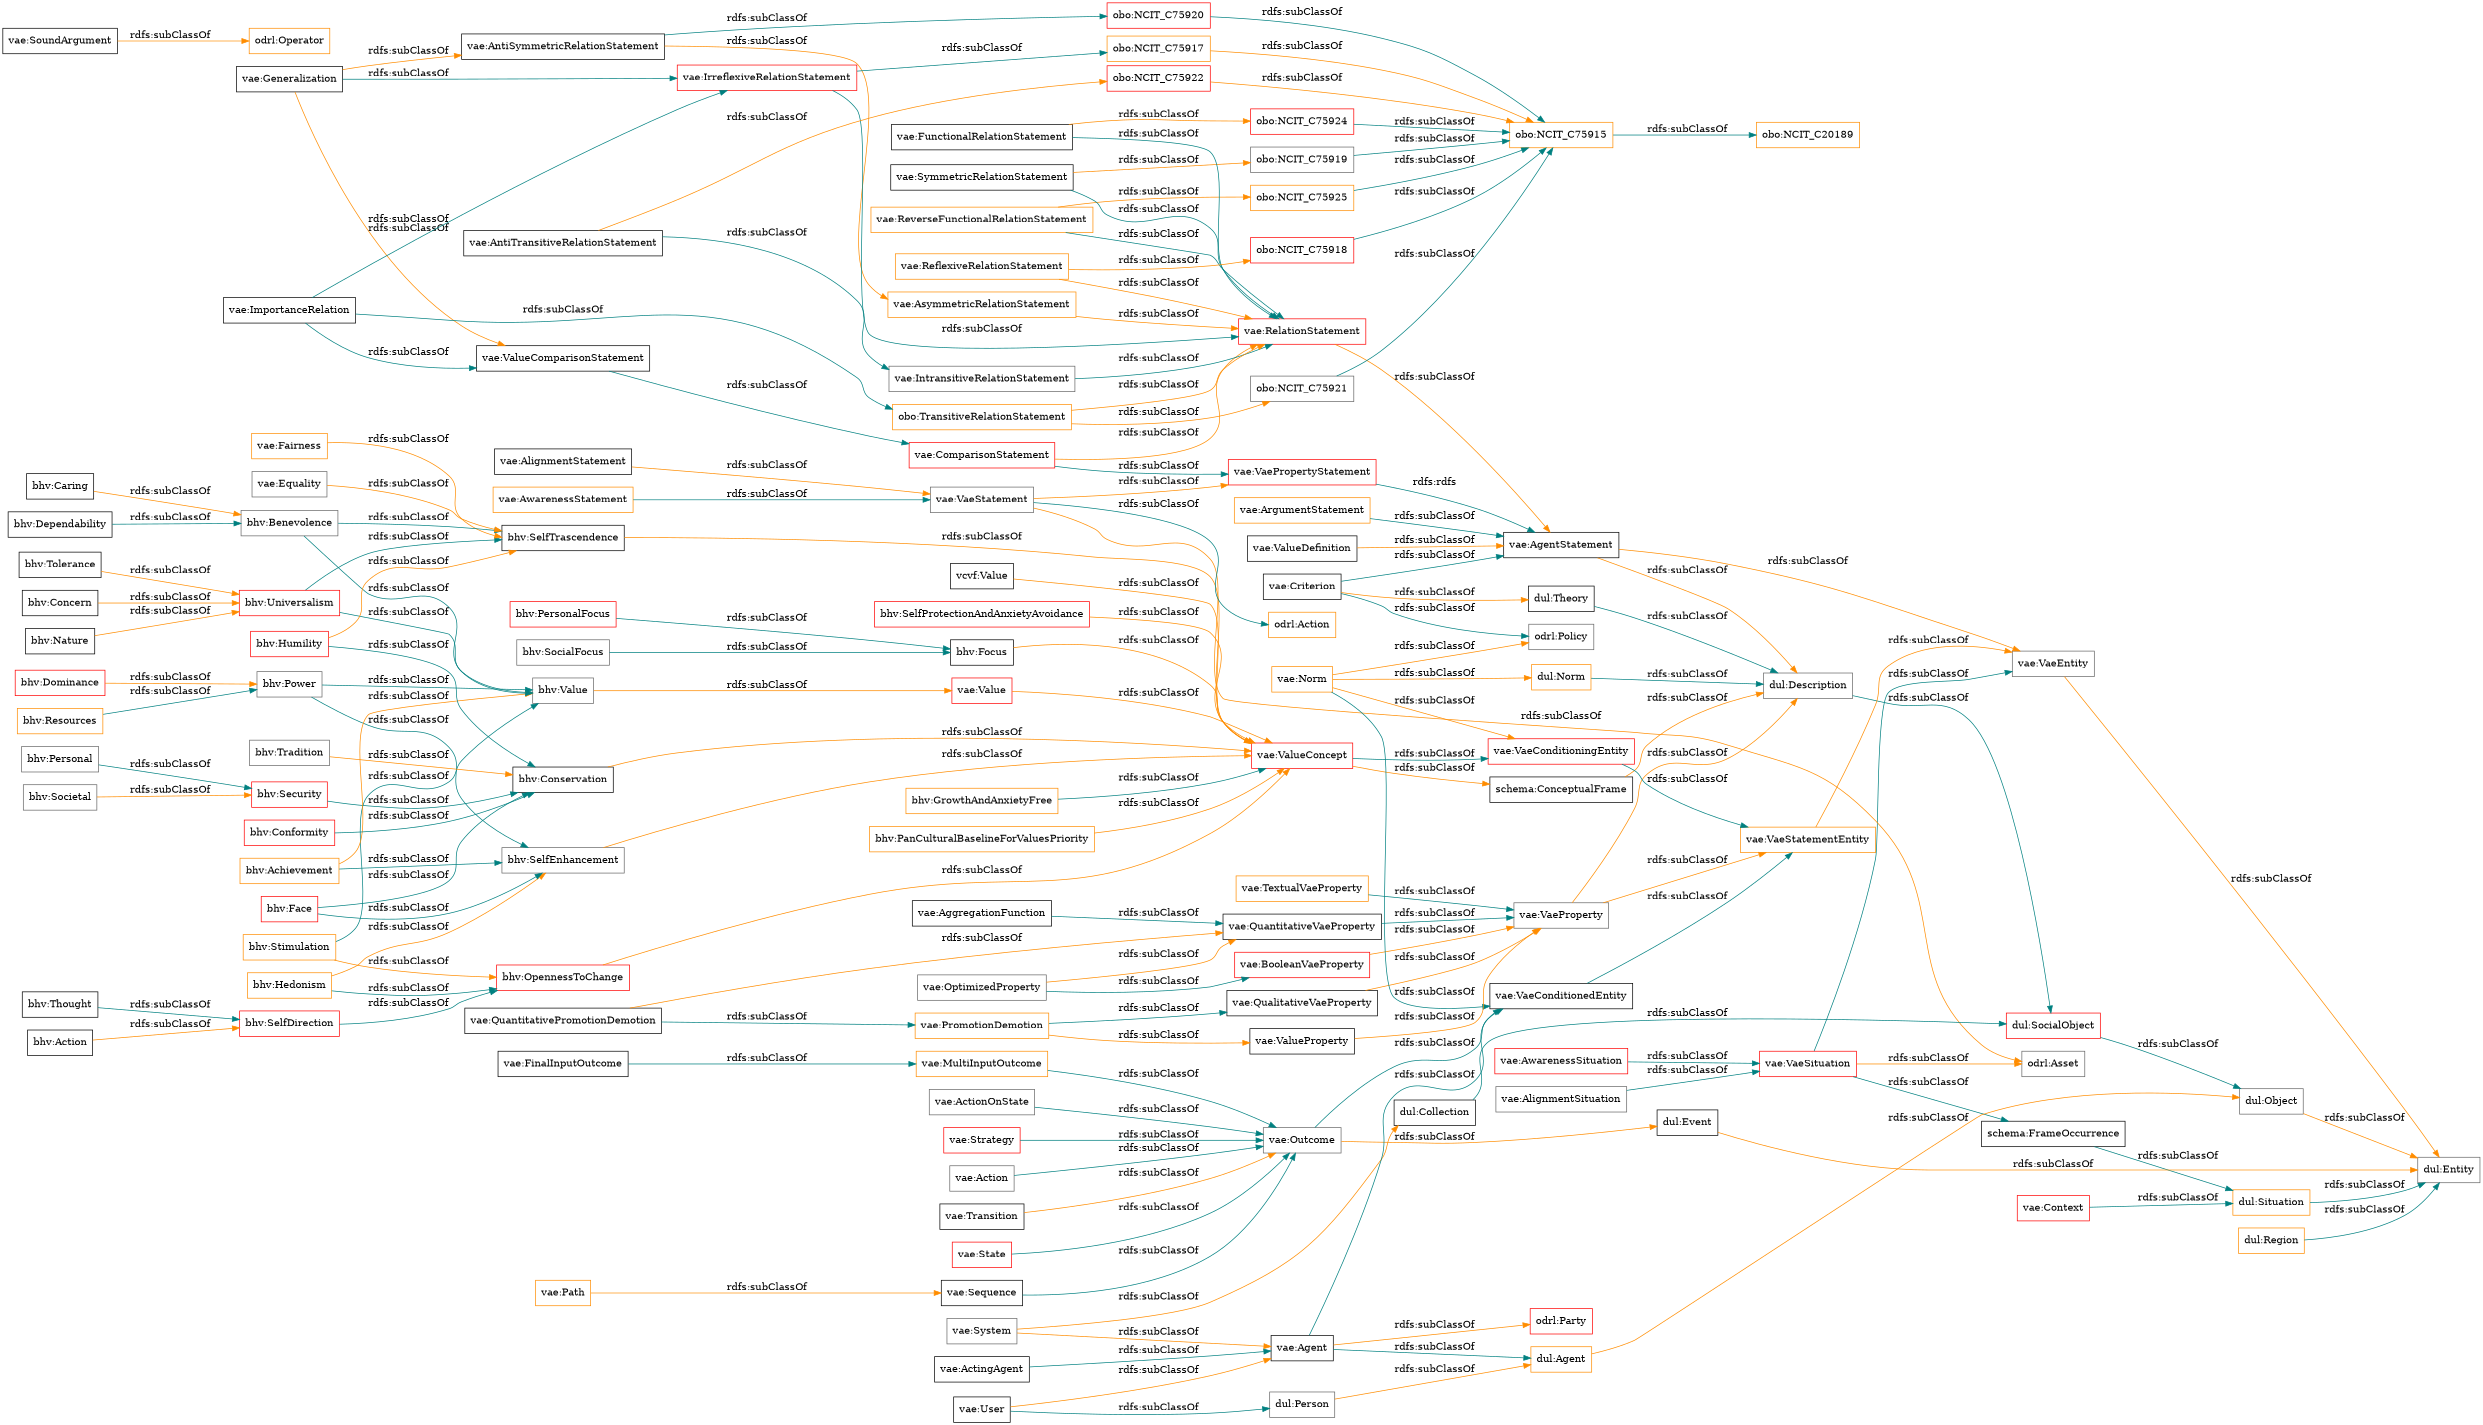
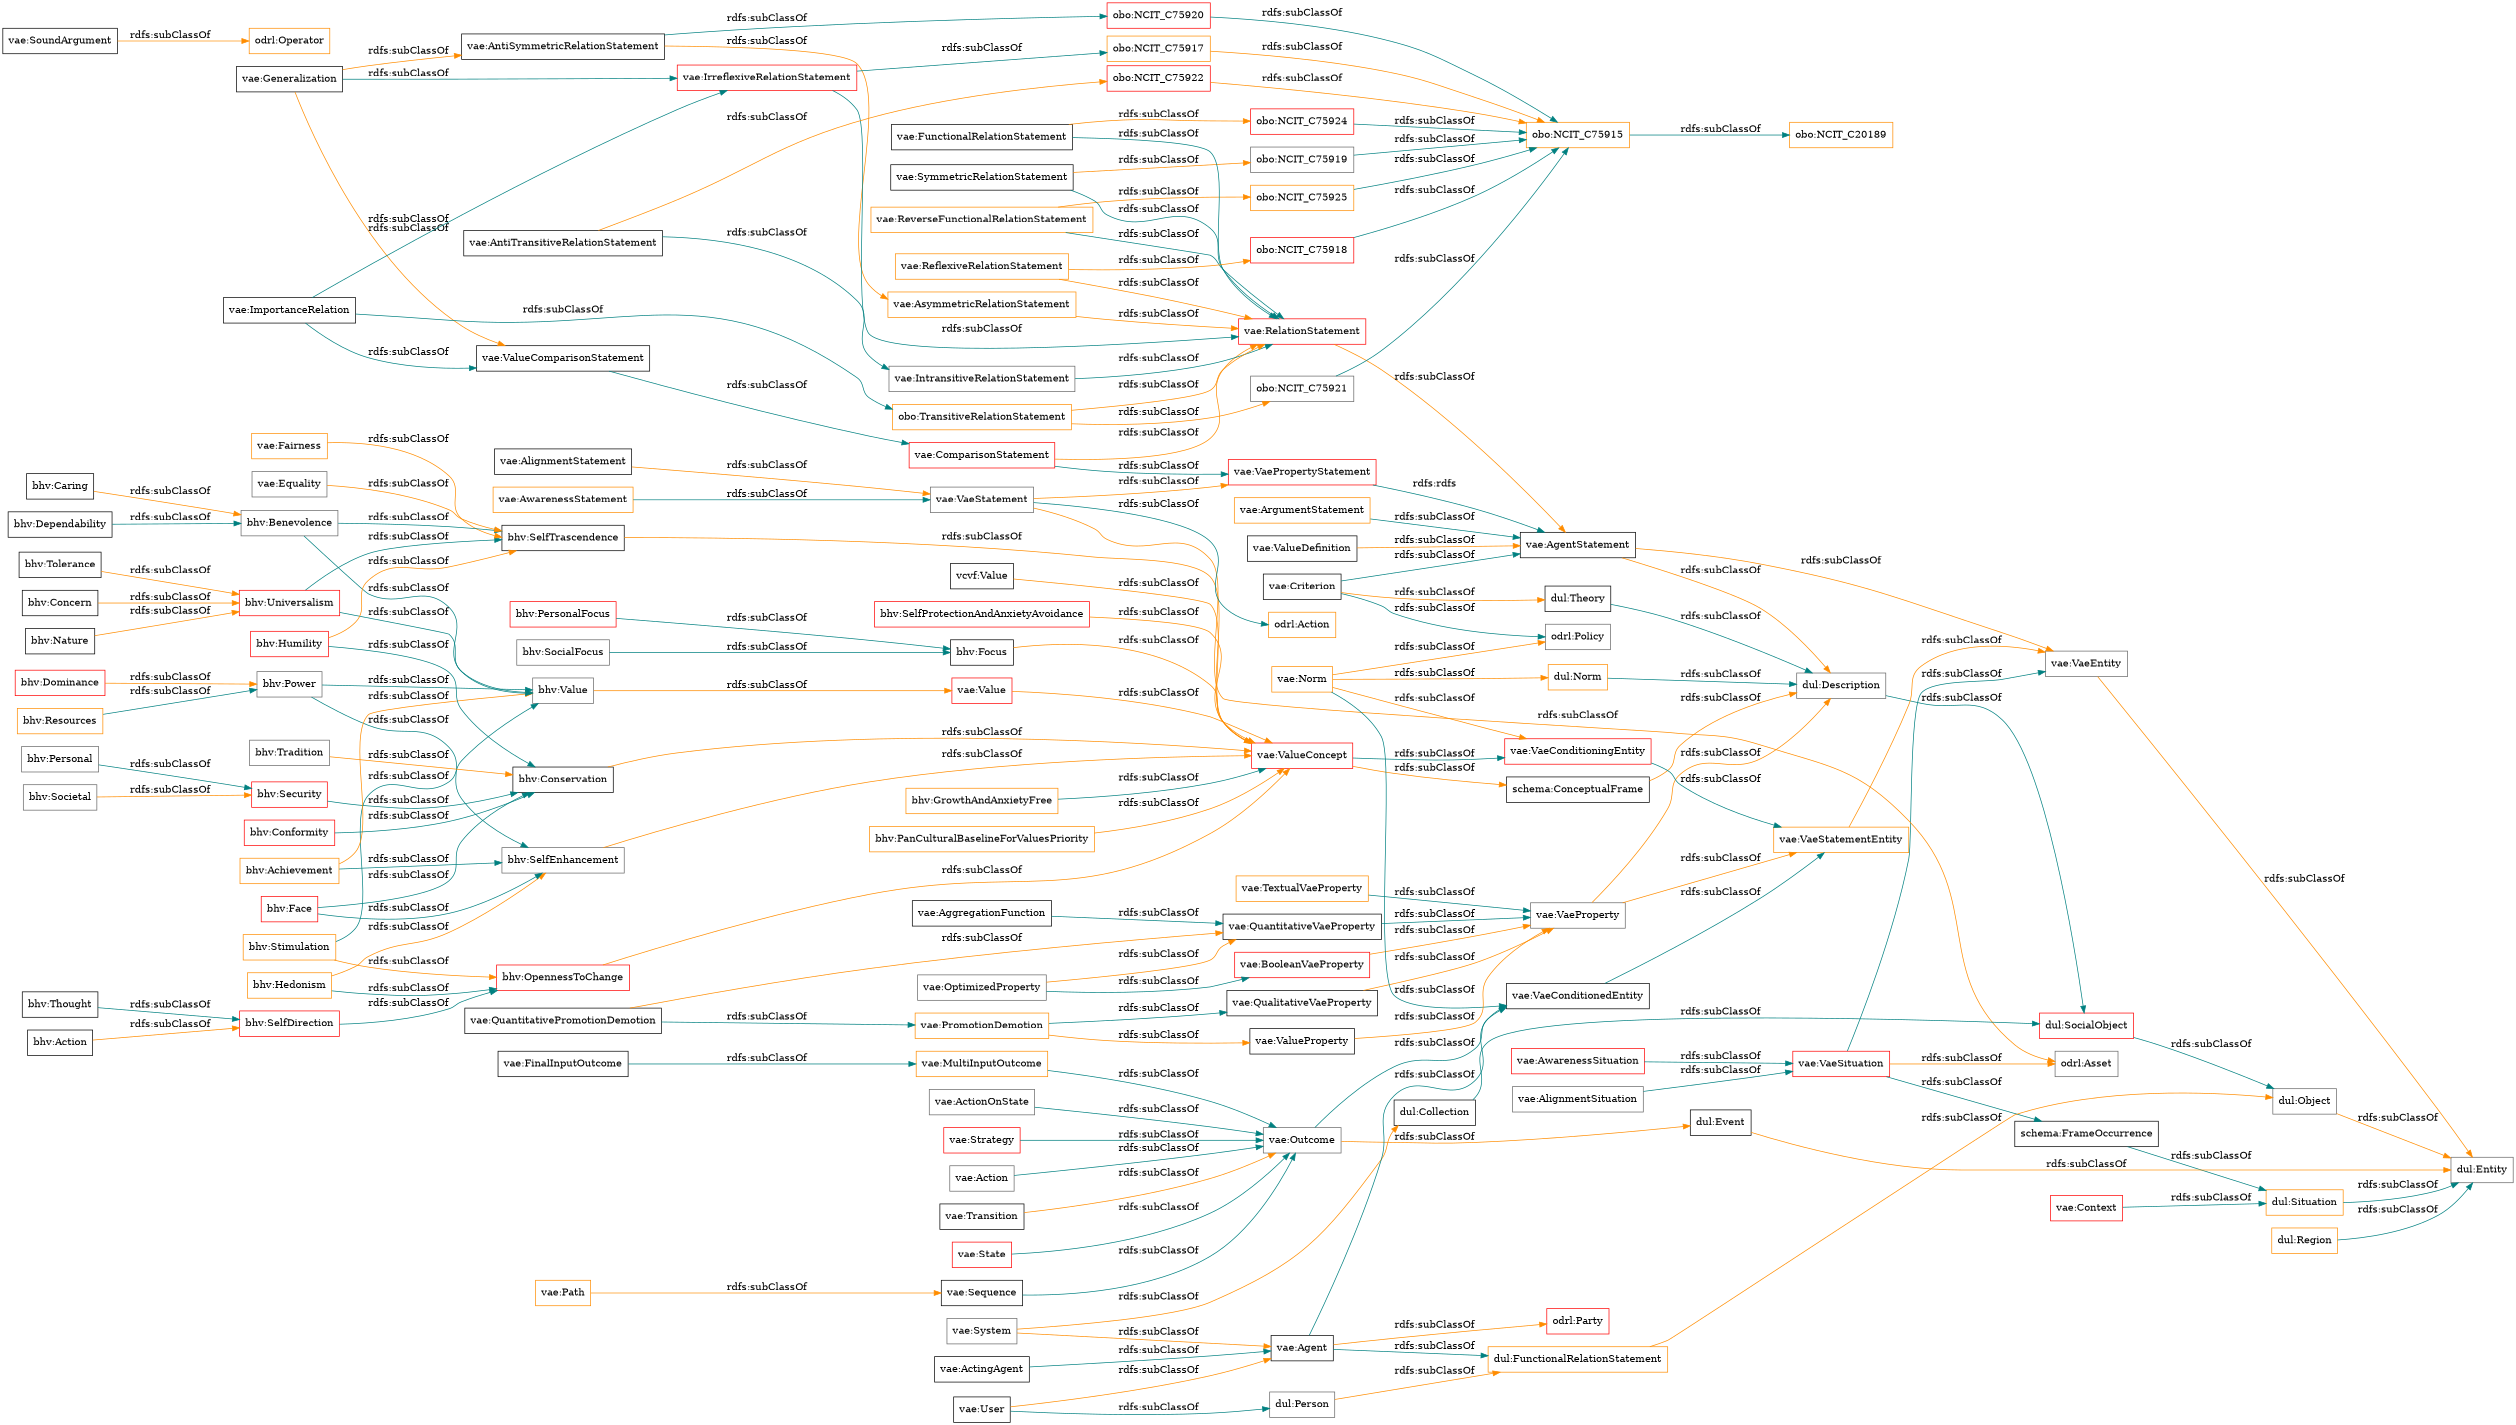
node "dul:Agent": label "dul:Agent" -> "dul:FunctionalRelationStatement"
